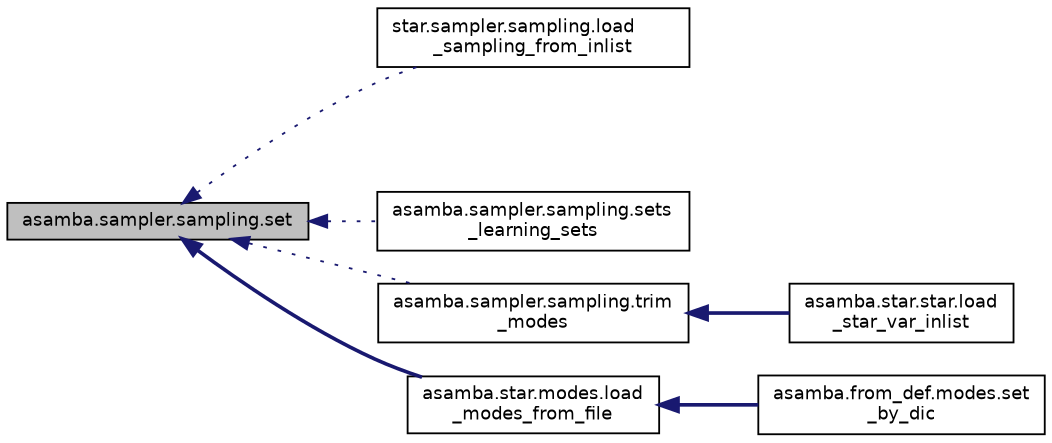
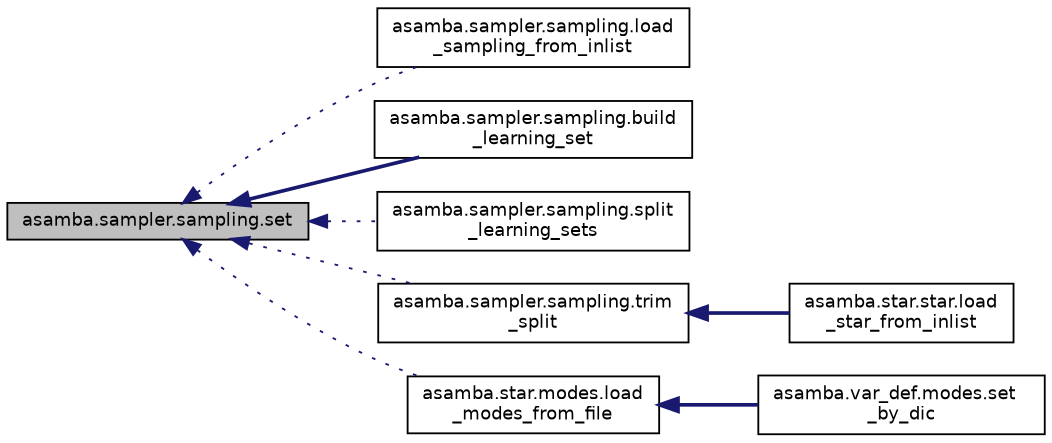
node "star.sampler.sampling.load _sampling_from_inlist": label "star.sampler.sampling.load _sampling_from_inlist" -> "asamba.sampler.sampling.load _sampling_from_inlist"
node "asamba.sampler.sampling.build _learning_set": added
node "asamba.sampler.sampling.sets _learning_sets": label "asamba.sampler.sampling.sets _learning_sets" -> "asamba.sampler.sampling.split _learning_sets"
node "asamba.sampler.sampling.trim _modes": label "asamba.sampler.sampling.trim _modes" -> "asamba.sampler.sampling.trim _split"
node "asamba.star.star.load _star_var_inlist": label "asamba.star.star.load _star_var_inlist" -> "asamba.star.star.load _star_from_inlist"
edge "asamba.star.modes.load _modes_from_file" -> "asamba.sampler.sampling.set": style bold -> dotted
node "asamba.from_def.modes.set _by_dic": label "asamba.from_def.modes.set _by_dic" -> "asamba.var_def.modes.set _by_dic"
